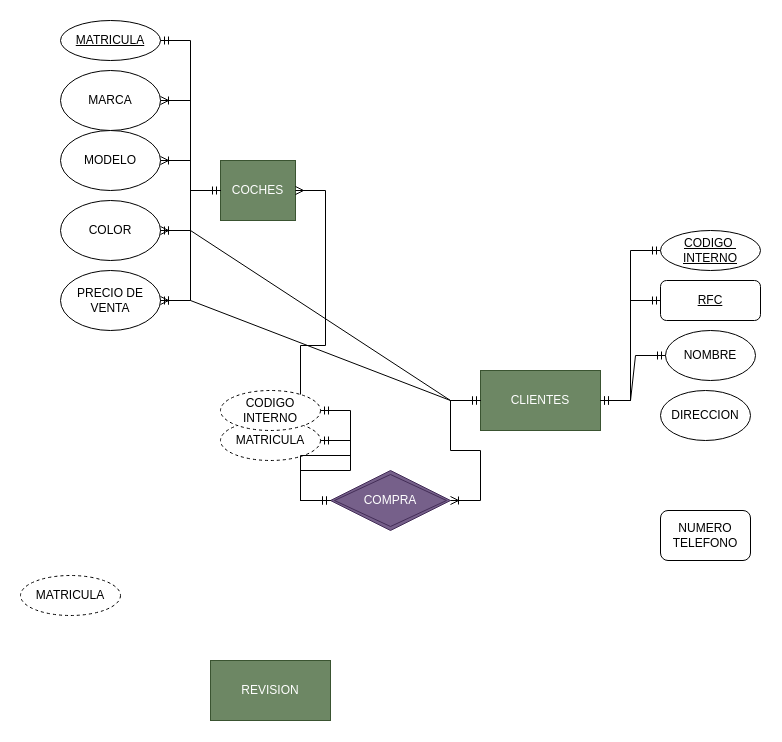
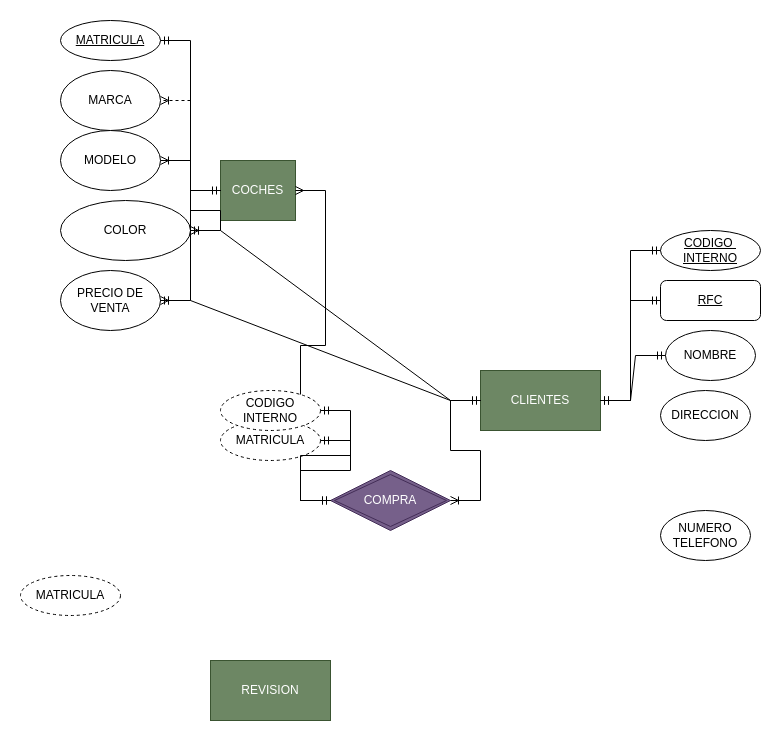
edge "COCHES" -> "MARCA": style solid -> dashed
node "COLOR": size 100x60 -> 130x60
node "NUMERO TELEFONO": shape rounded rectangle -> ellipse
